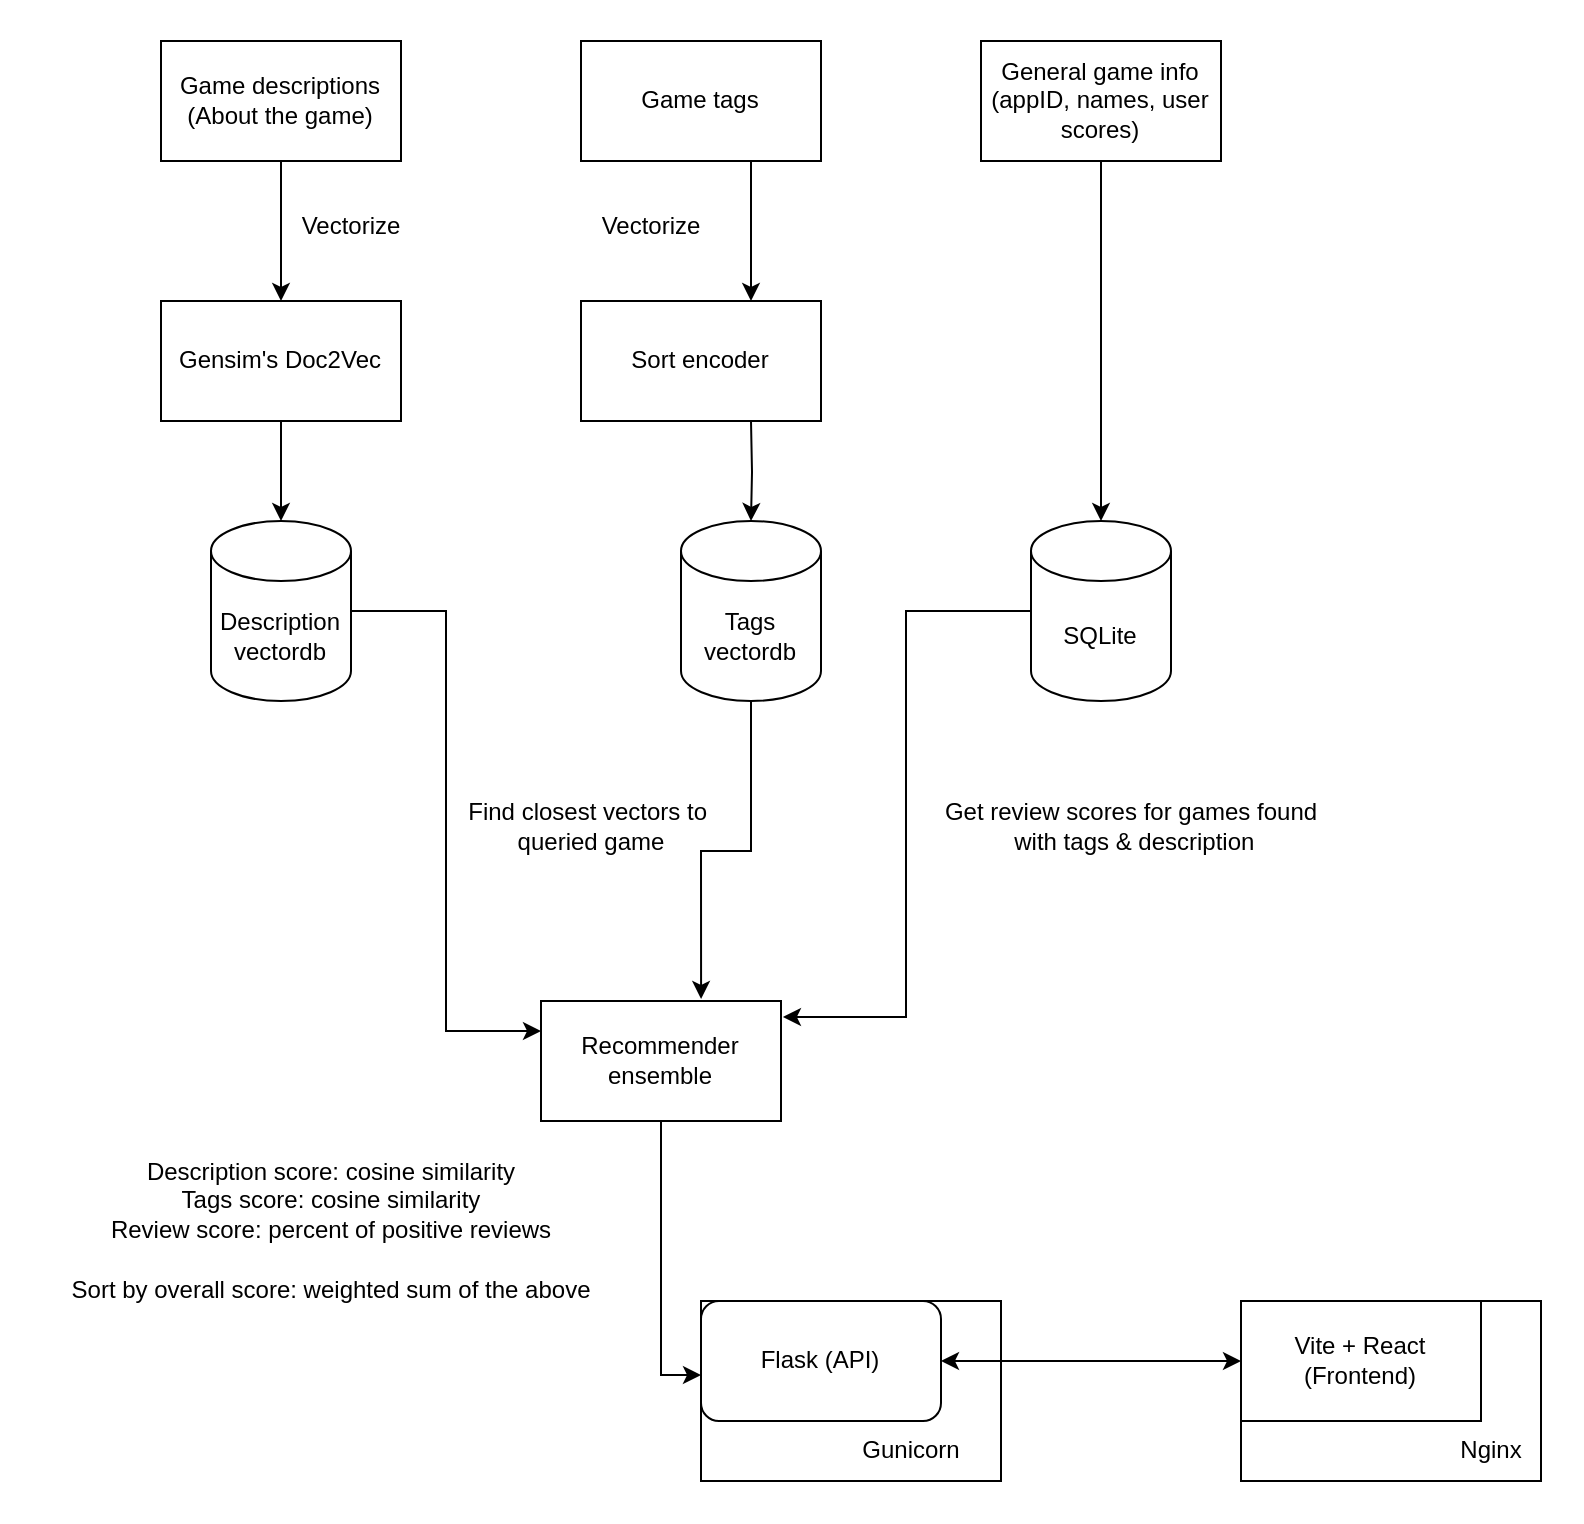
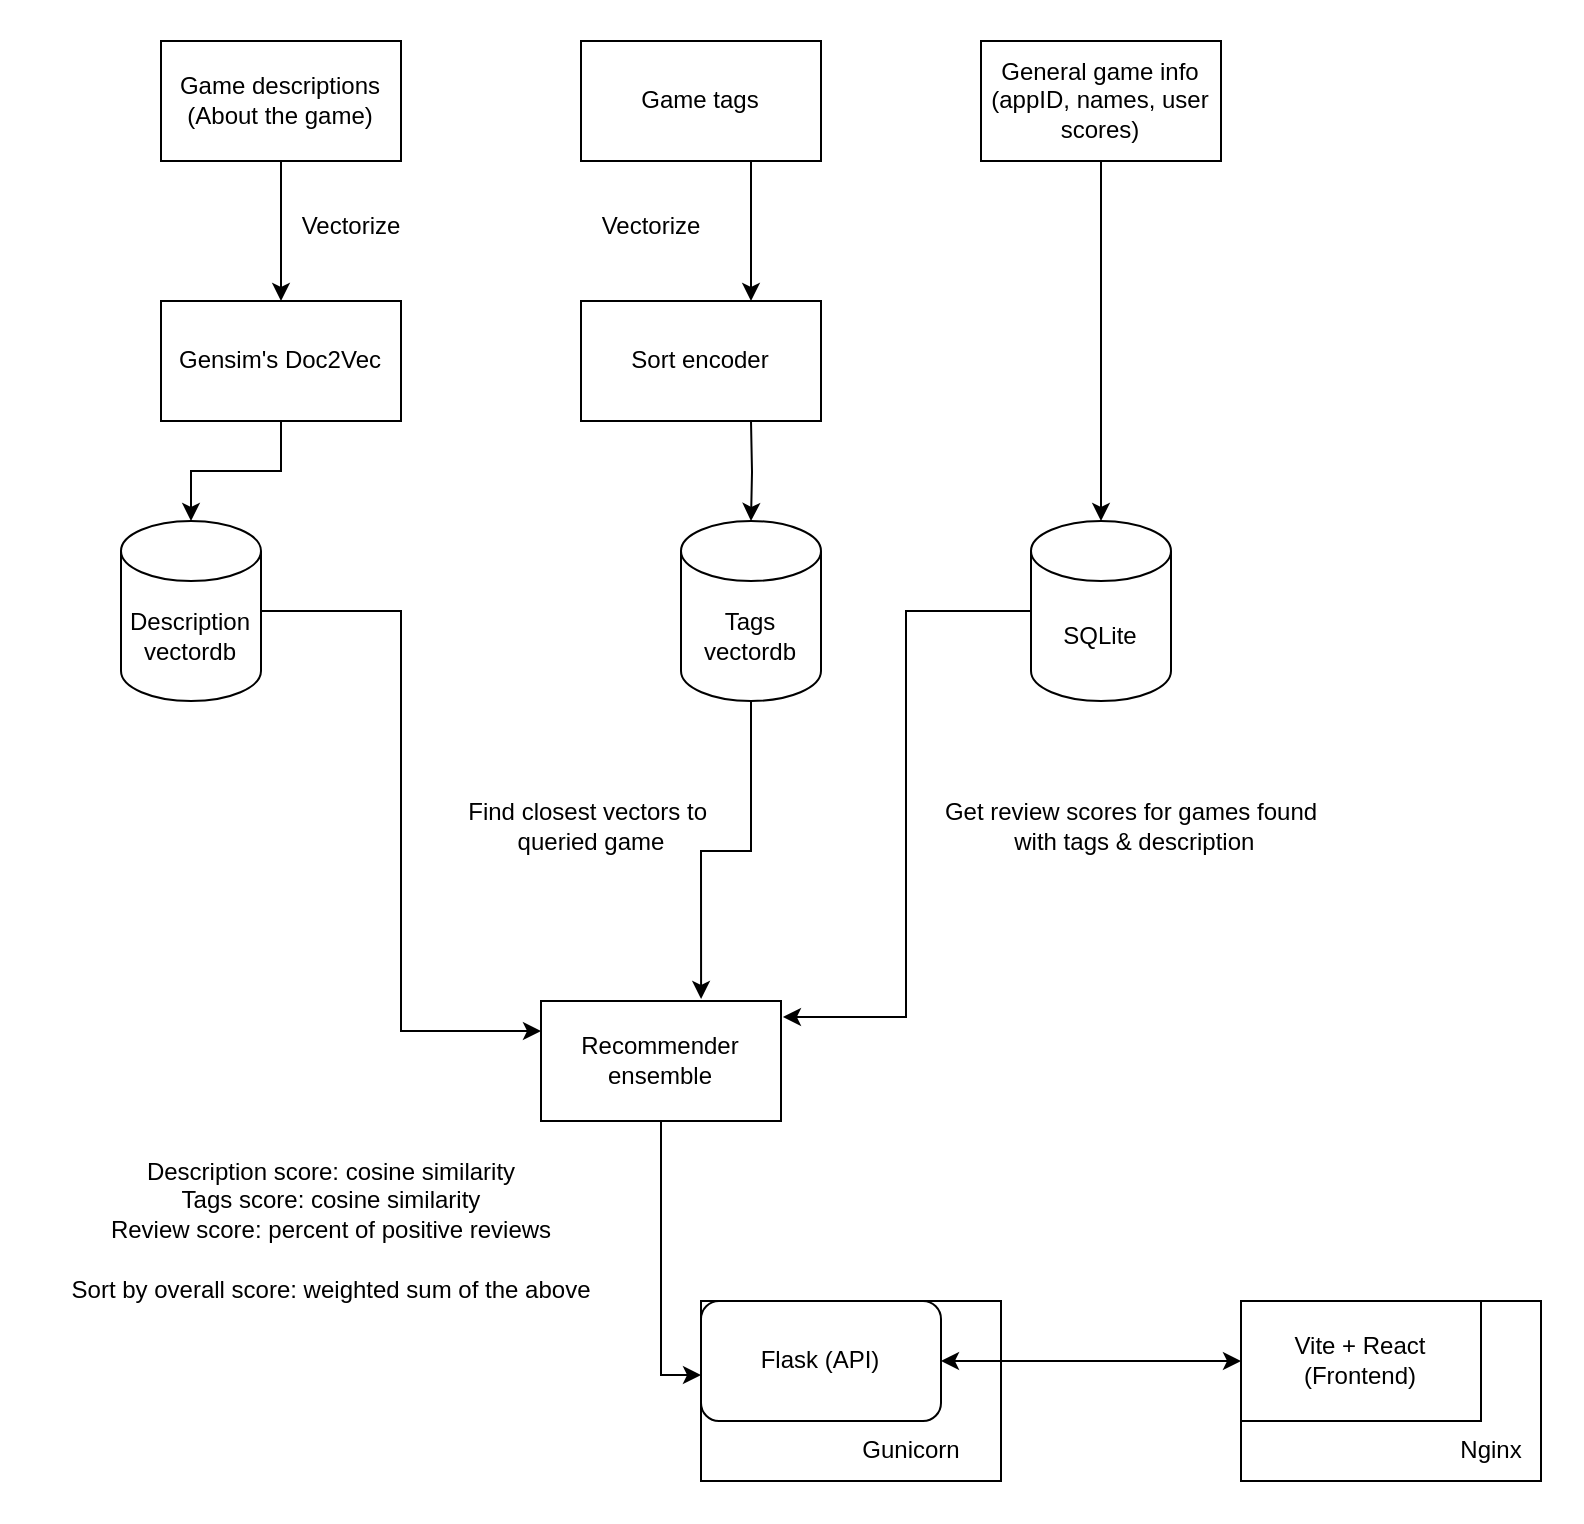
node "Description vectordb": moved (281, 611) -> (191, 611)
